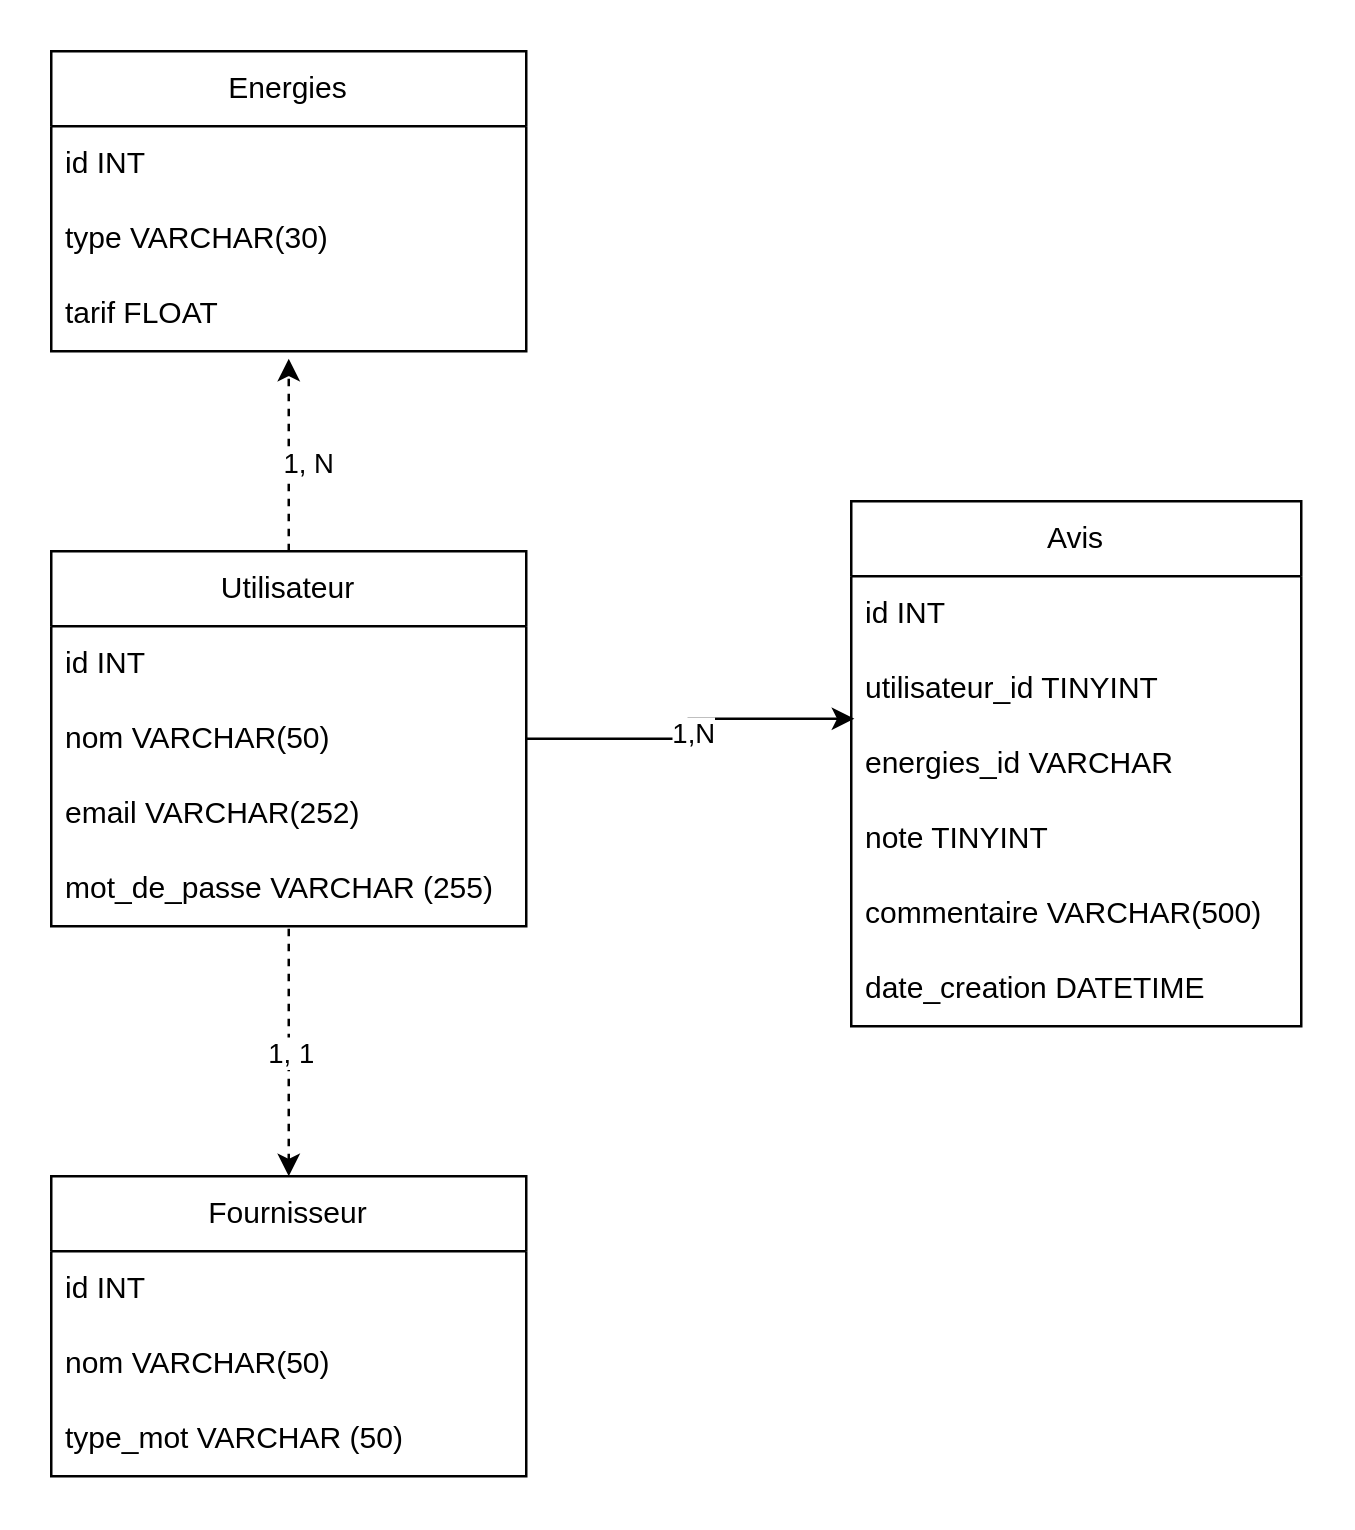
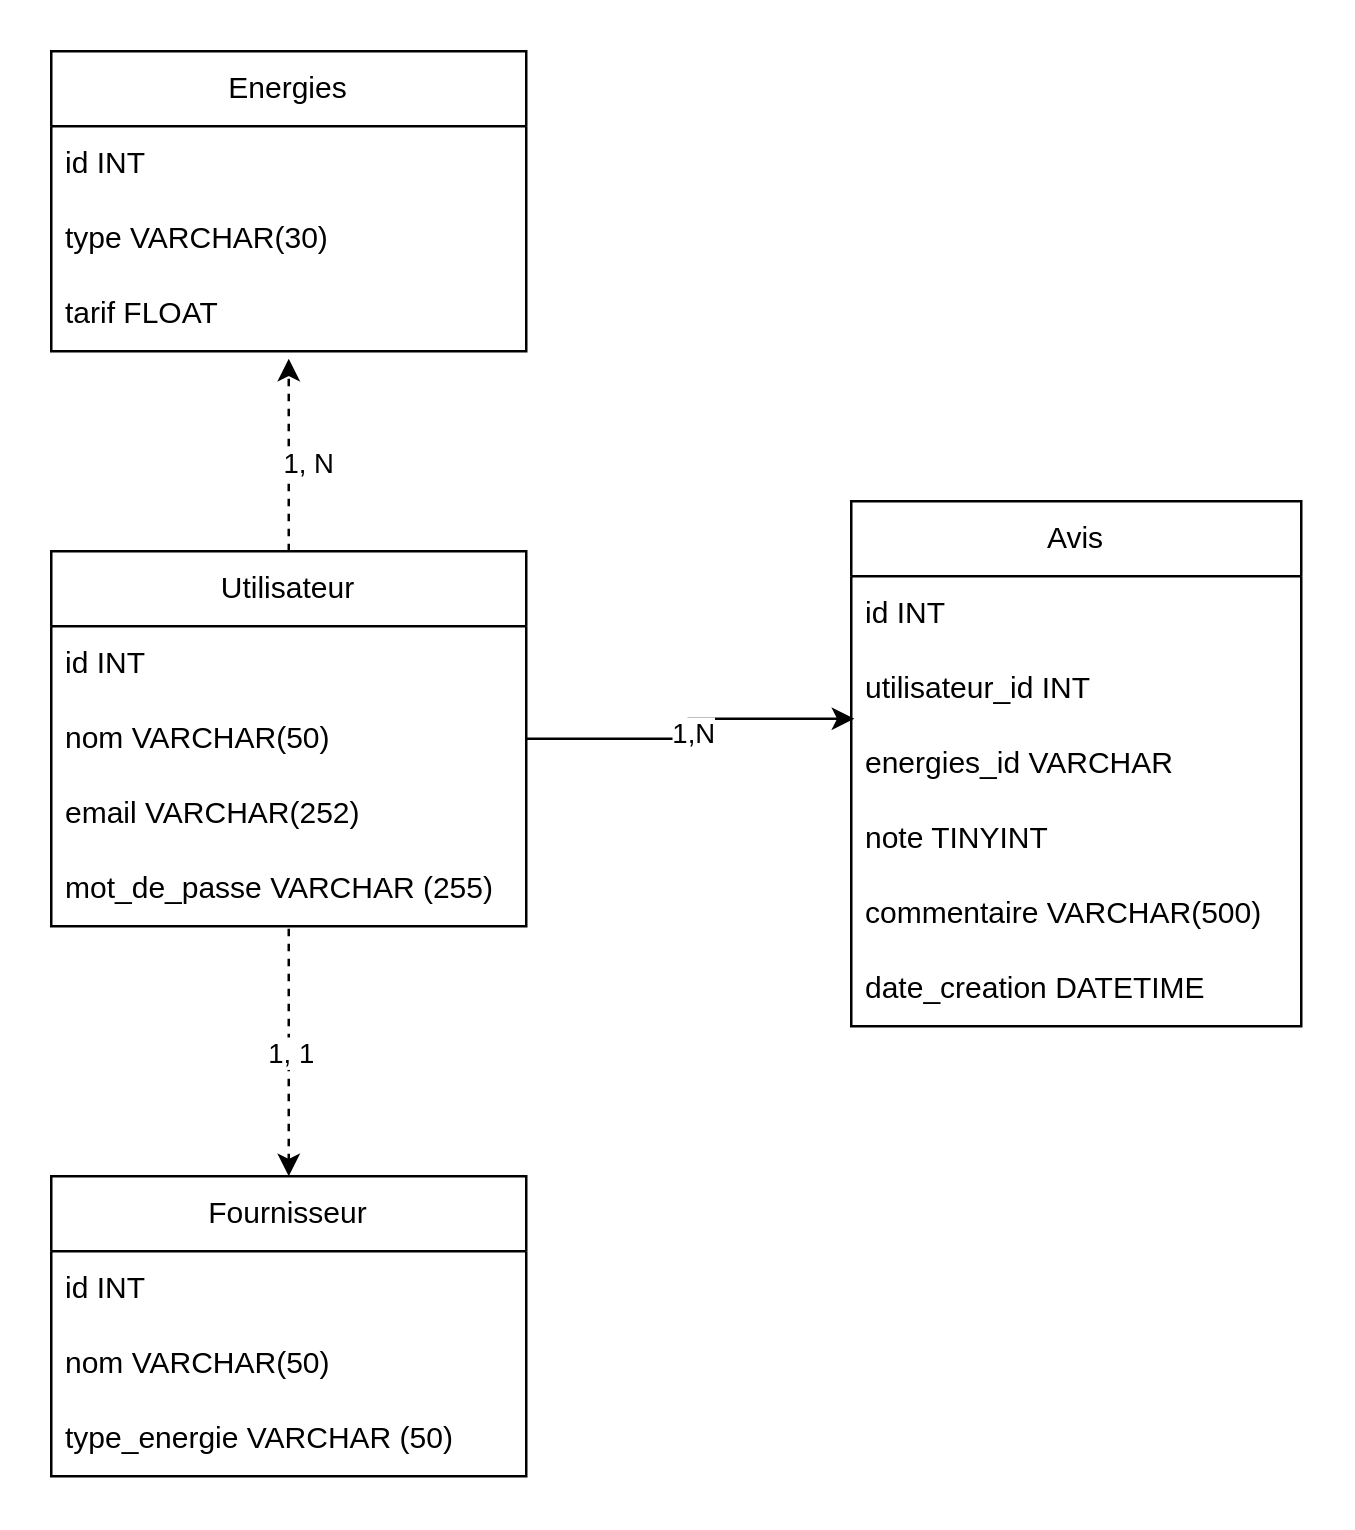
node "utilisateur_id TINYINT": label "utilisateur_id TINYINT" -> "utilisateur_id INT"
node "type_mot VARCHAR (50)": label "type_mot VARCHAR (50)" -> "type_energie VARCHAR (50)"
